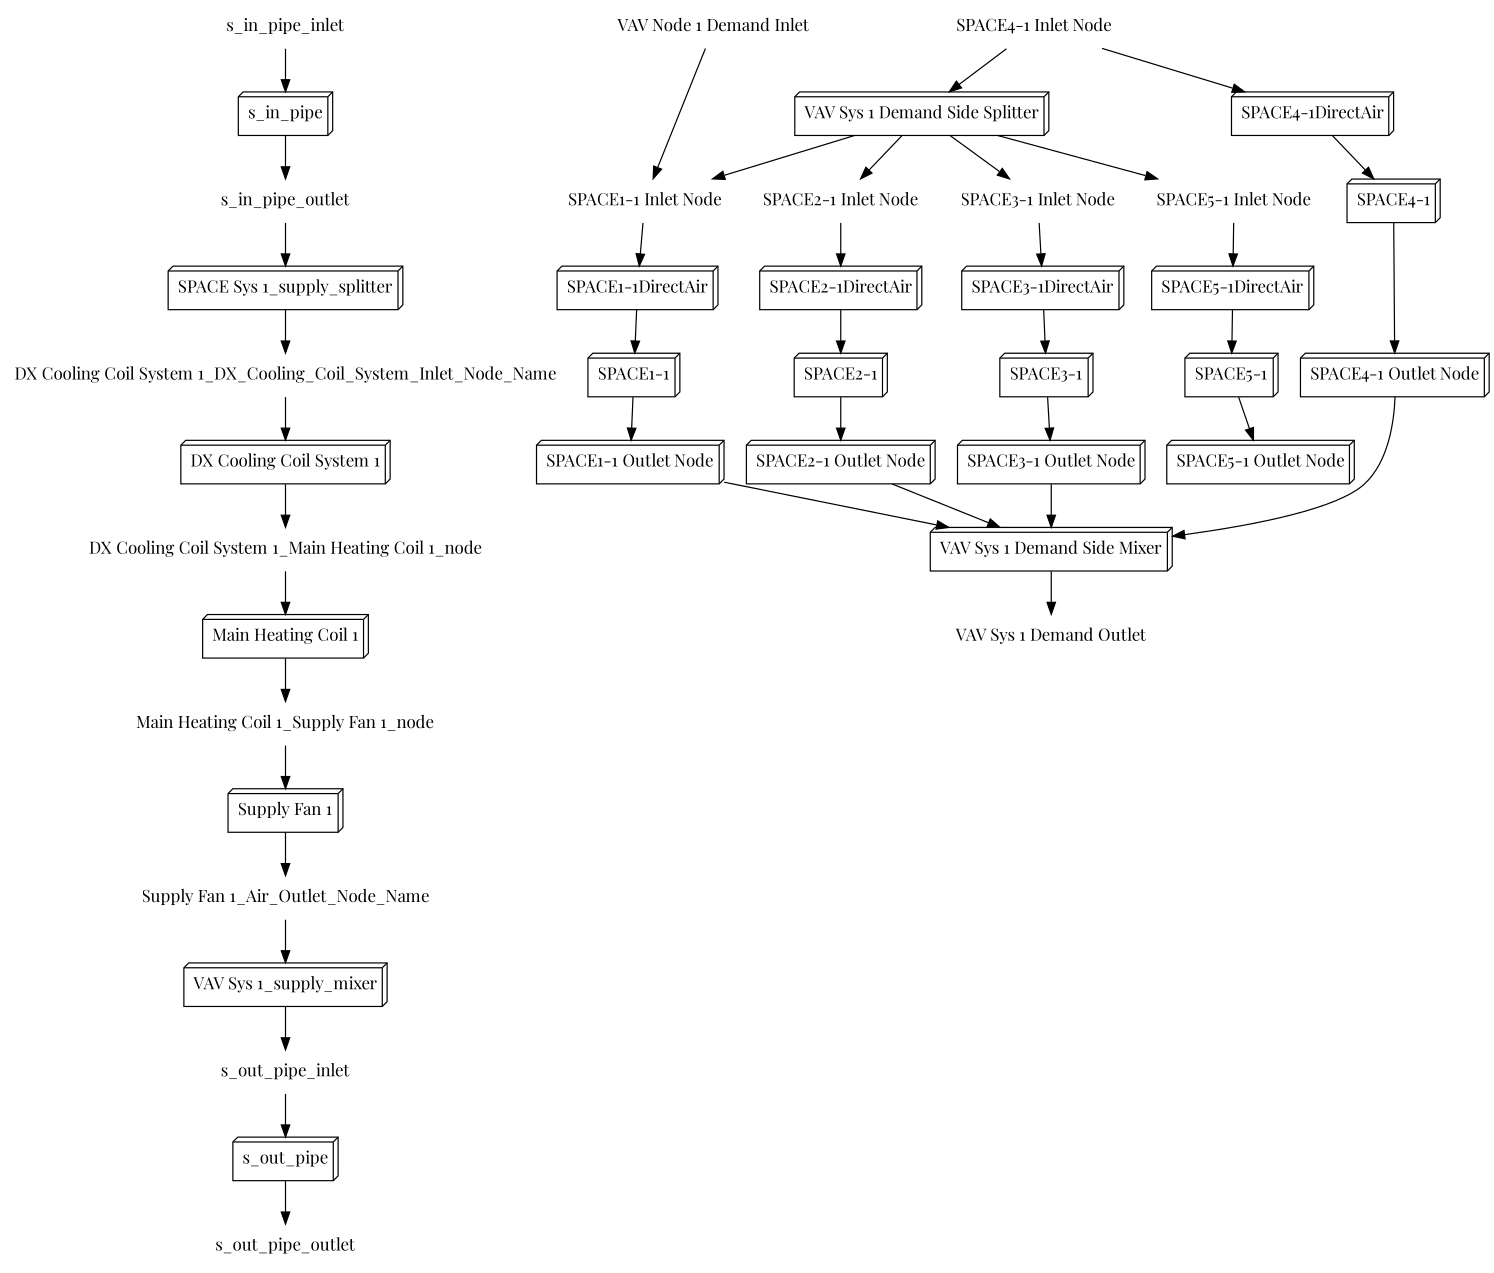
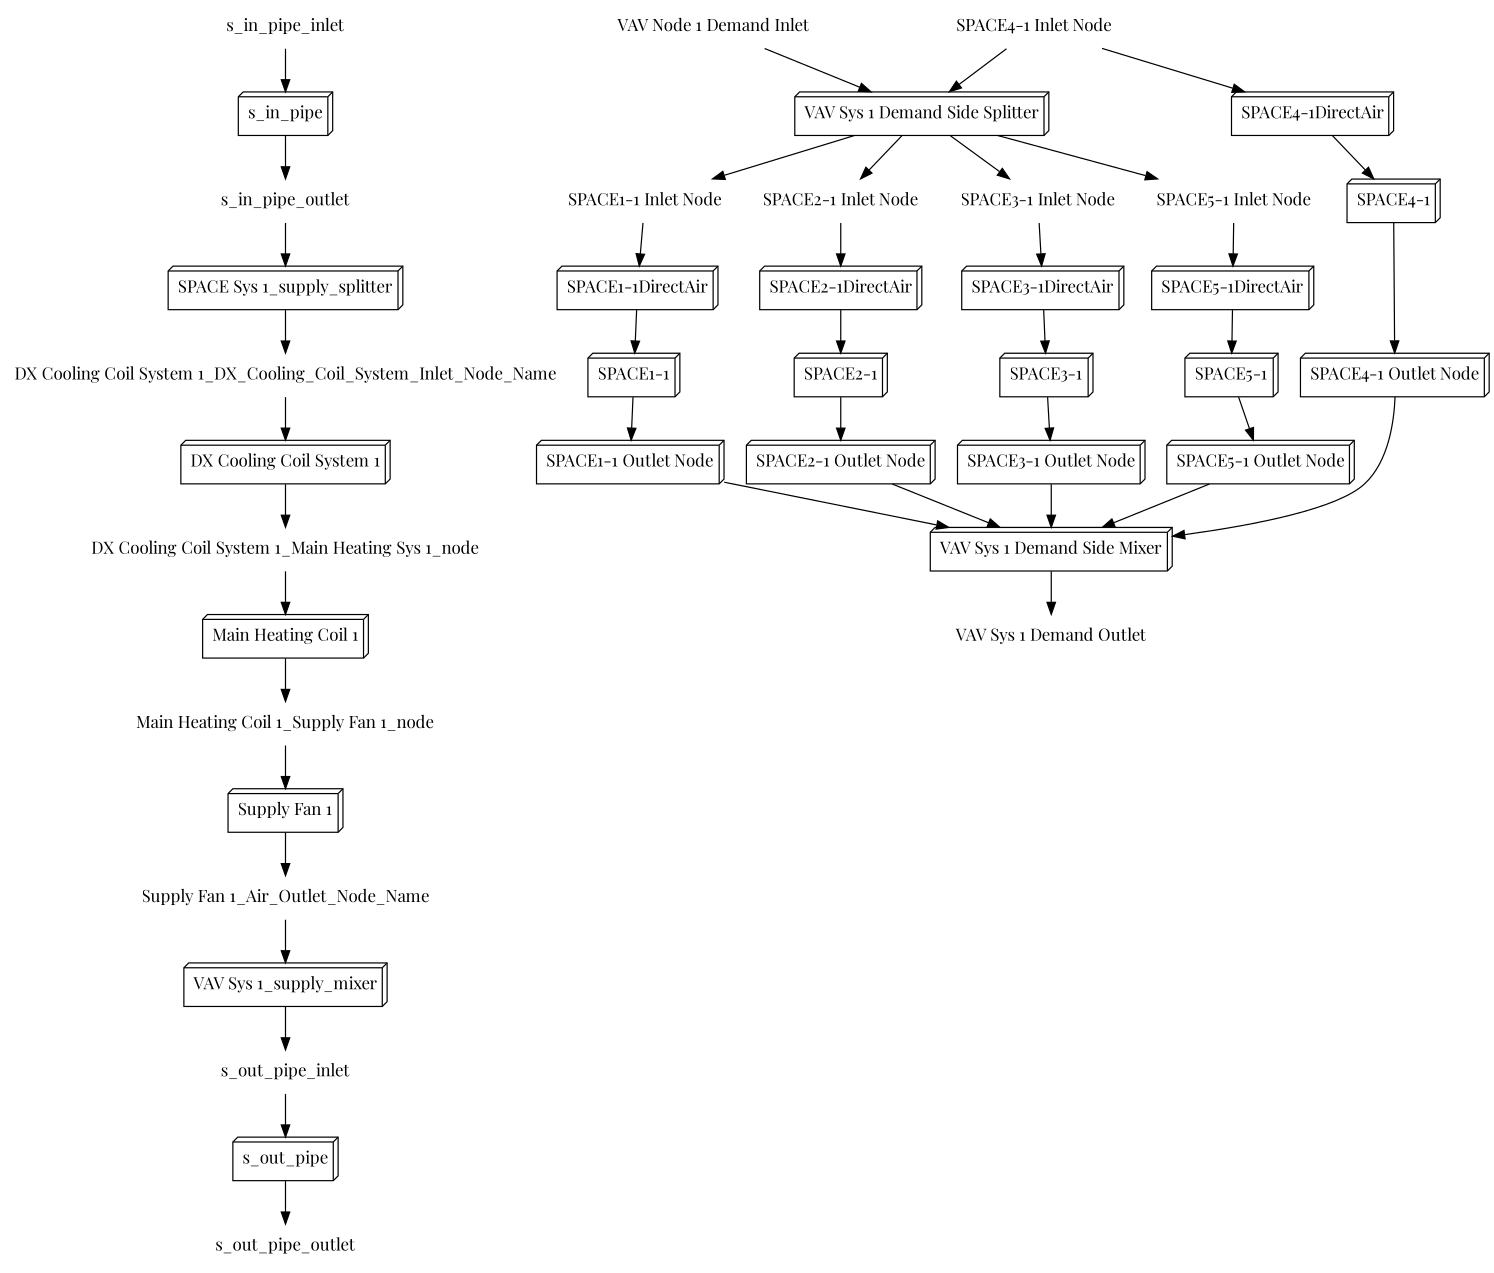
edge "VAV Node 1 Demand Inlet" -> "SPACE1-1 Inlet Node": now "VAV Node 1 Demand Inlet" -> "VAV Sys 1 Demand Side Splitter"
edge "SPACE5-1 Outlet Node" -> "VAV Sys 1 Demand Side Mixer": added
node "DX Cooling Coil System 1_Main Heating Coil 1_node": label "DX Cooling Coil System 1_Main Heating Coil 1_node" -> "DX Cooling Coil System 1_Main Heating Sys 1_node"
